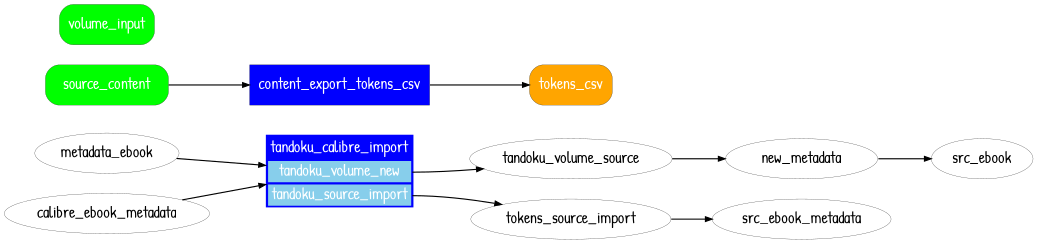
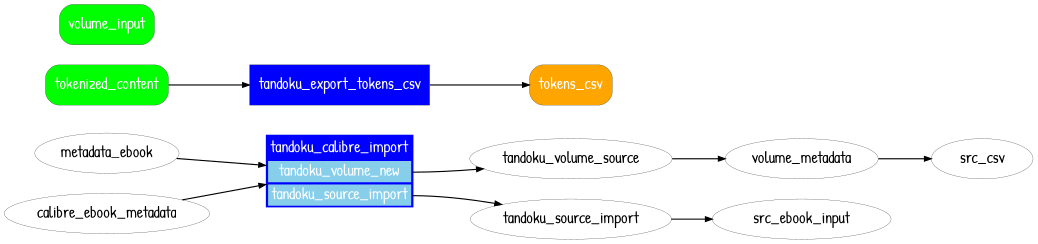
node "source_content": label "source_content" -> "tokenized_content"
node "content_export_tokens_csv": label "content_export_tokens_csv" -> "tandoku_export_tokens_csv"
node "new_metadata": label "new_metadata" -> "volume_metadata"
node "src_ebook": label "src_ebook" -> "src_csv"
node "tokens_source_import": label "tokens_source_import" -> "tandoku_source_import"
node "src_ebook_metadata": label "src_ebook_metadata" -> "src_ebook_input"
